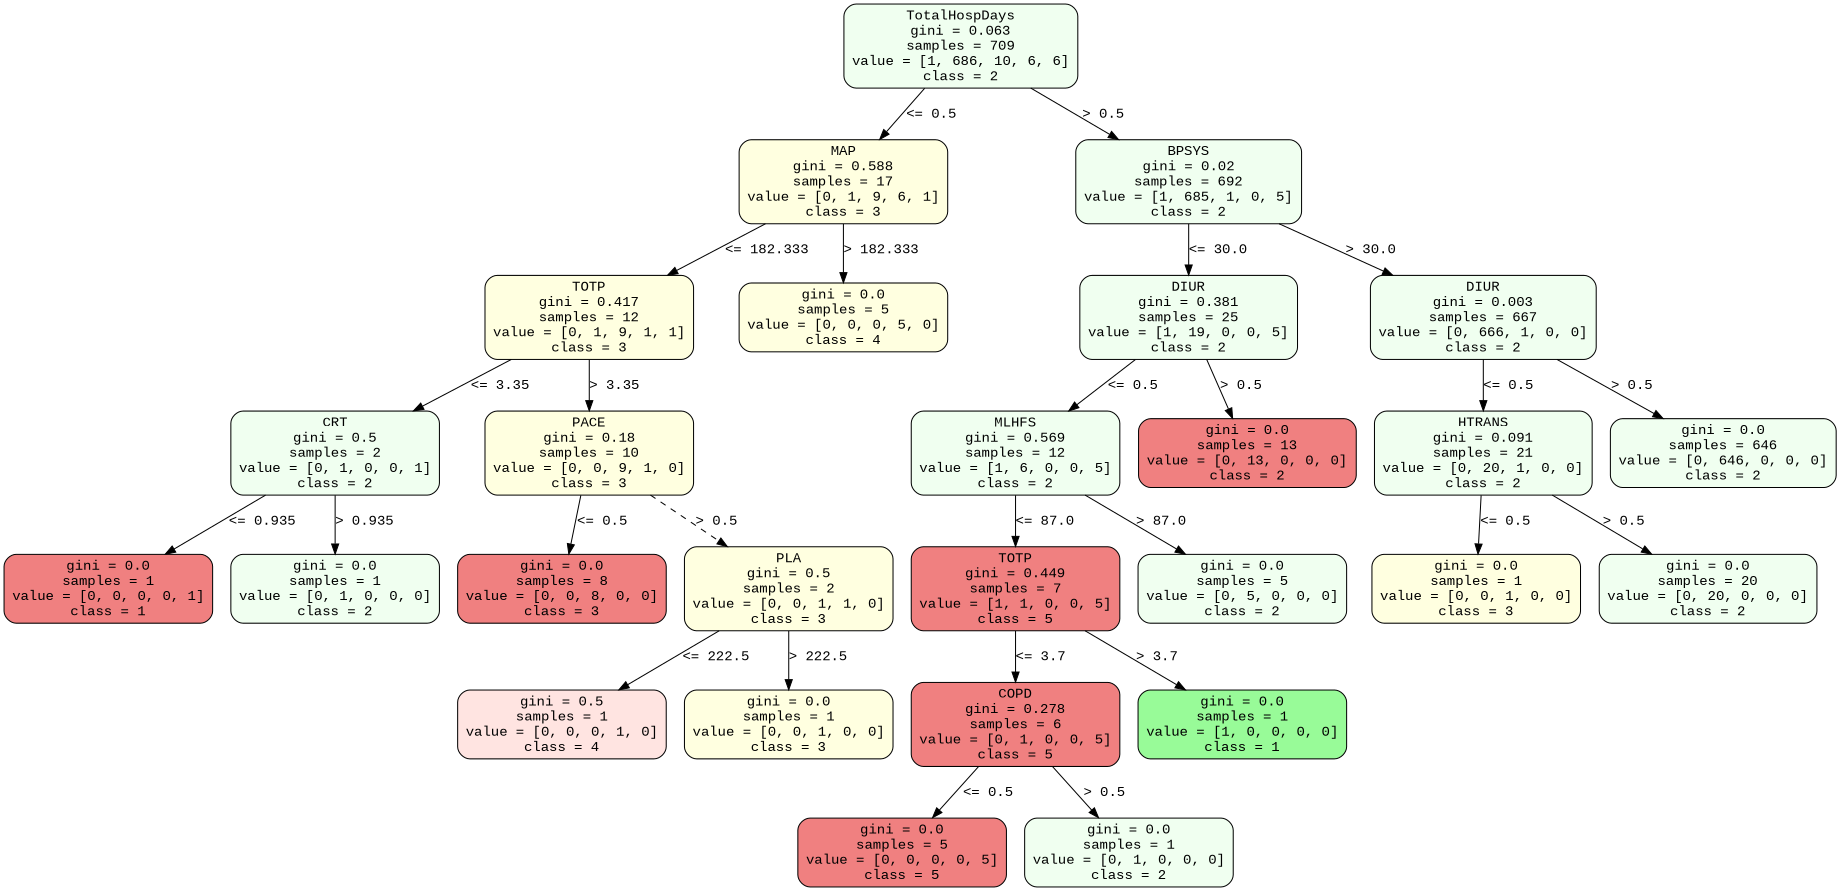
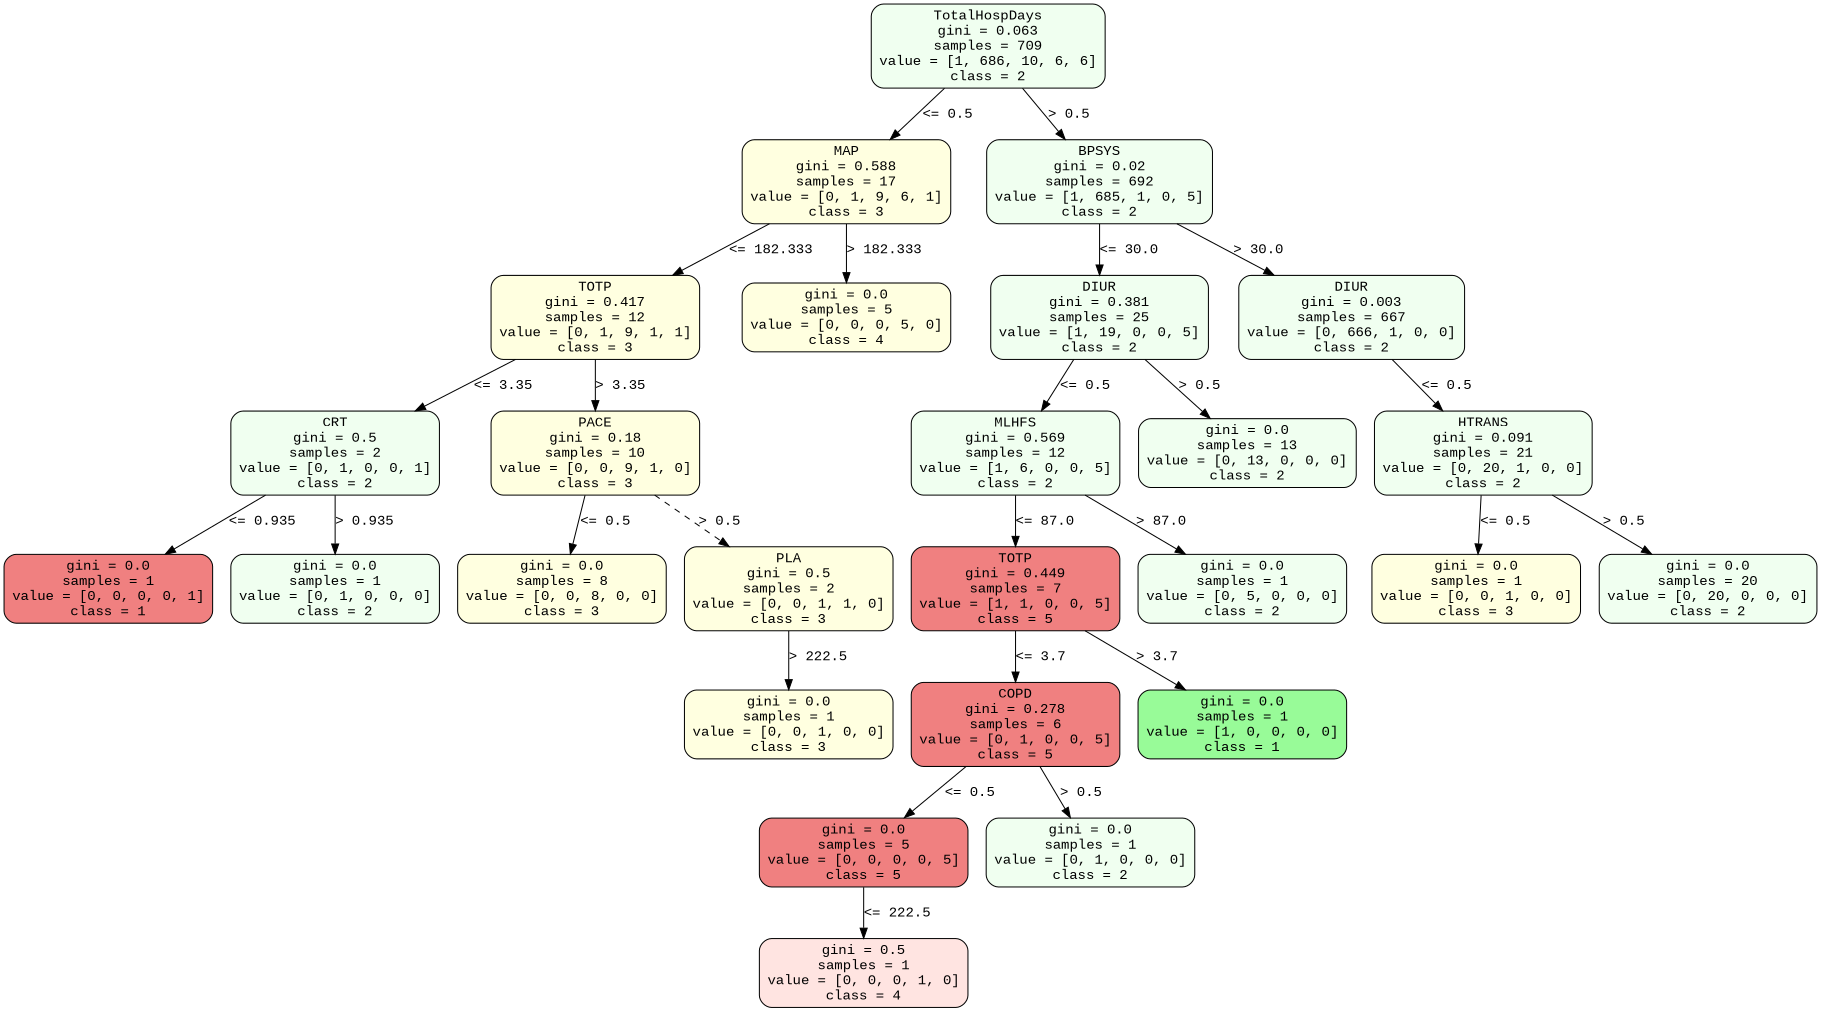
node "gini = 0.0 samples = 13 value = [0, 13, 0, 0, 0] class = 2": fillcolor lightcoral -> honeydew
node "gini = 0.0 samples = 646 value = [0, 646, 0, 0, 0] class = 2": removed
node "gini = 0.0 samples = 8 value = [0, 0, 8, 0, 0] class = 3": fillcolor lightcoral -> lightyellow
node "gini = 0.0 samples = 5 value = [0, 5, 0, 0, 0] class = 2": label "gini = 0.0 samples = 5 value = [0, 5, 0, 0, 0] class = 2" -> "gini = 0.0 samples = 1 value = [0, 5, 0, 0, 0] class = 2"
edge "PLA gini = 0.5 samples = 2 value = [0, 0, 1, 1, 0] class = 3" -> "gini = 0.5 samples = 1 value = [0, 0, 0, 1, 0] class = 4": now "gini = 0.0 samples = 5 value = [0, 0, 0, 0, 5] class = 5" -> "gini = 0.5 samples = 1 value = [0, 0, 0, 1, 0] class = 4"
